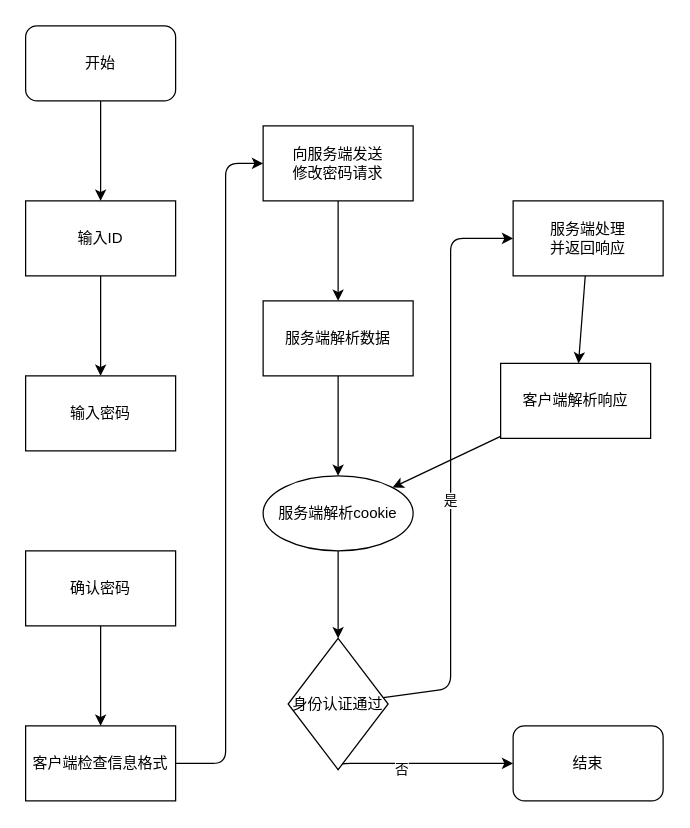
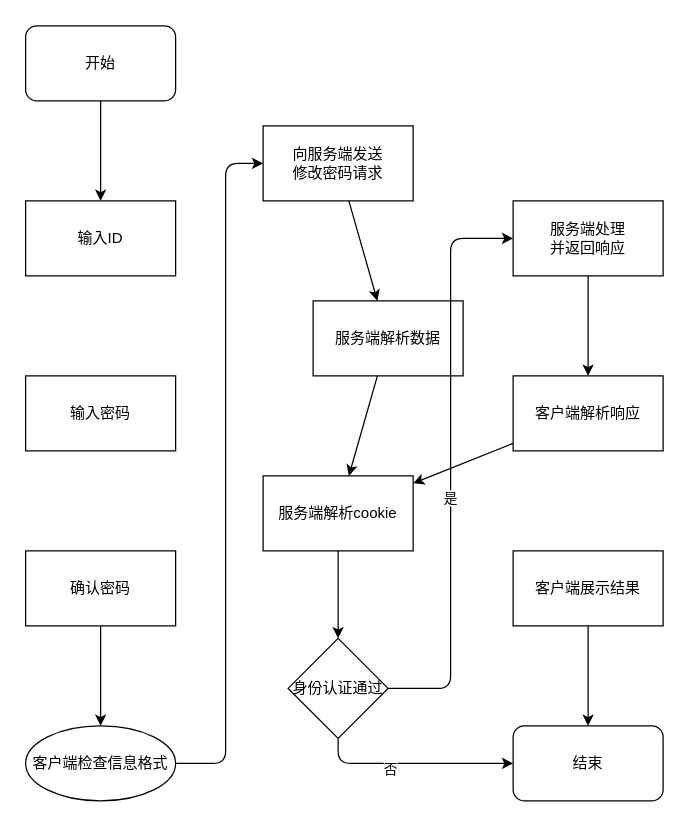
edge "输入ID" -> "输入密码": removed
node "服务端解析数据": moved (338, 338) -> (388, 338)
node "客户端解析响应": moved (576, 401) -> (588, 413)
node "服务端解析cookie": shape ellipse -> rectangle
node "客户端展示结果": added
edge "客户端展示结果" -> "结束": added
node "身份认证通过": size 100x131 -> 100x100
node "客户端检查信息格式": shape rectangle -> ellipse
